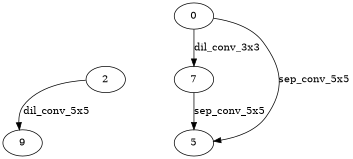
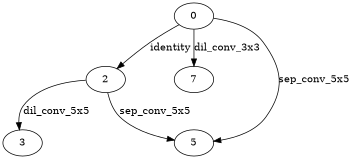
edge "0" -> "2": added, label "identity"
edge "7" -> "5": now "2" -> "5"
node "9": label "9" -> "3"
